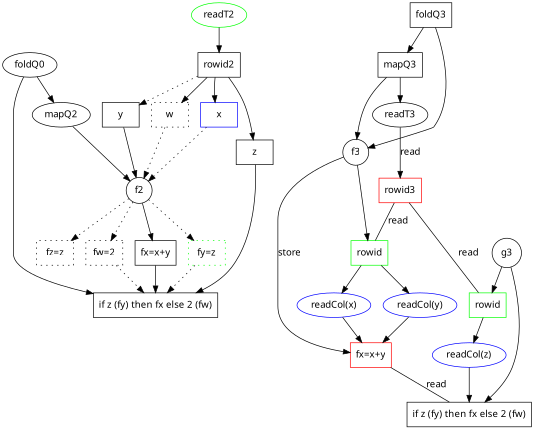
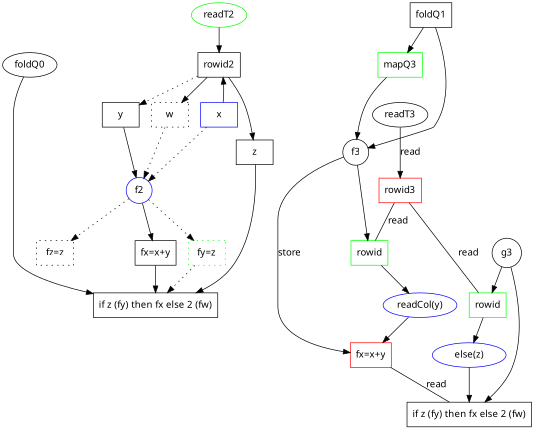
node "foldQ3": label "foldQ3" -> "foldQ1"
node "mapQ3": color black -> green
edge "rowid2" -> "x": reversed
edge "mapQ3" -> "readT3": removed
node "mapQ2": removed
node "f2": color black -> blue
node "fw=2": removed
node "readCol(x)": removed
node "readCol(z)": label "readCol(z)" -> "else(z)"
